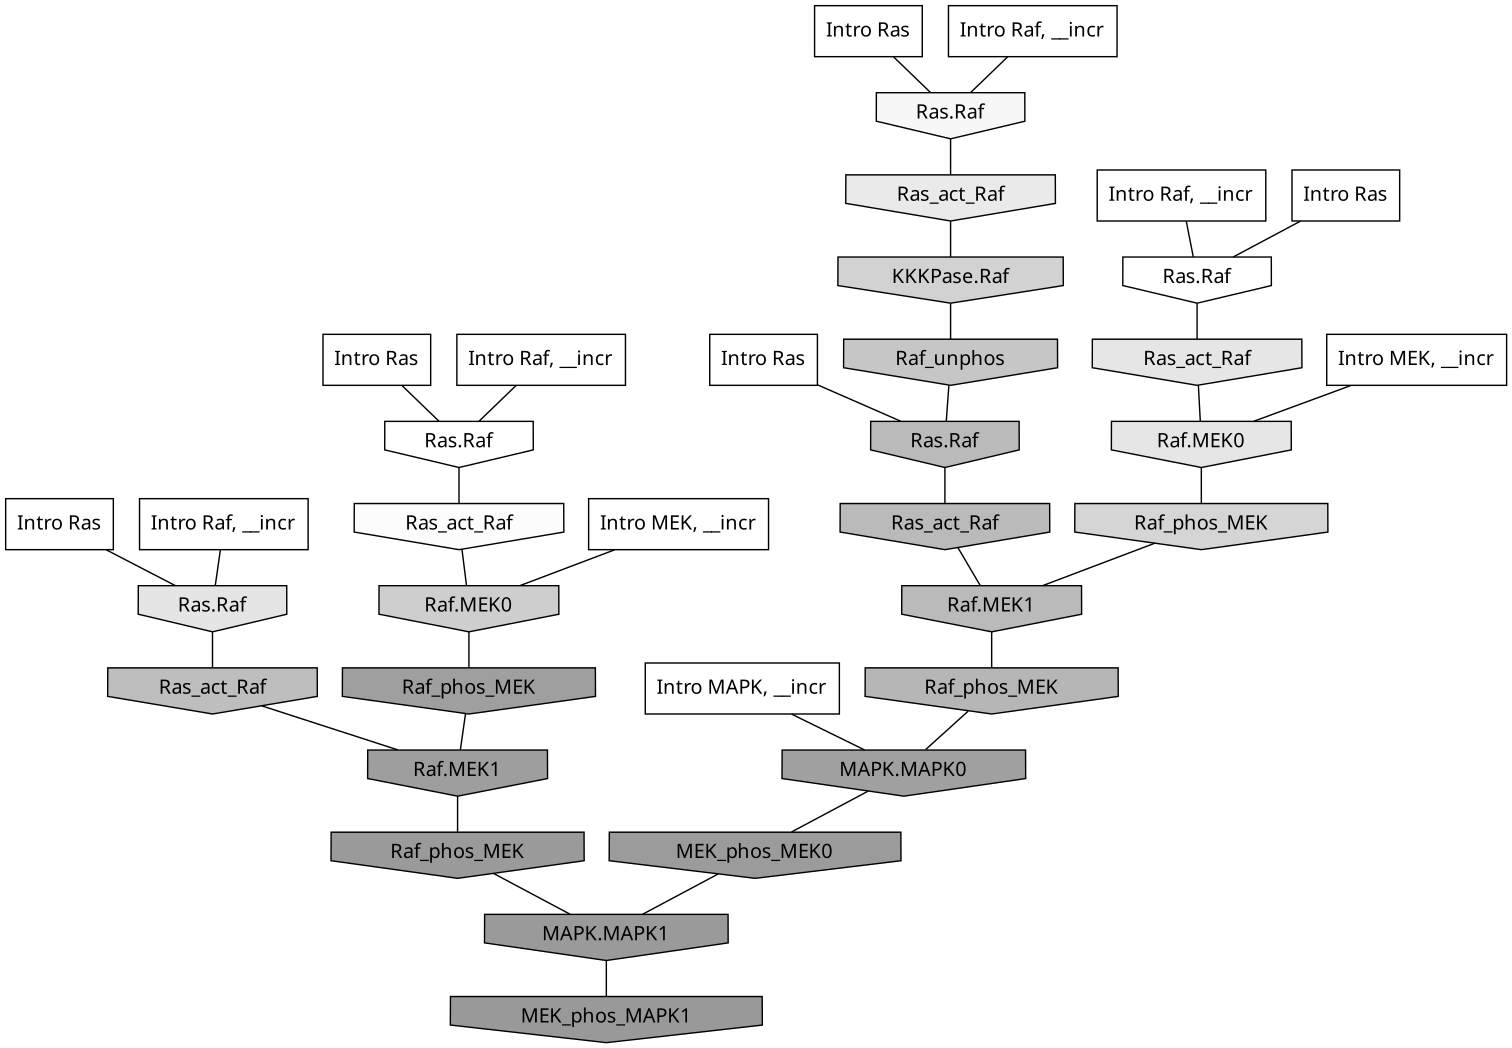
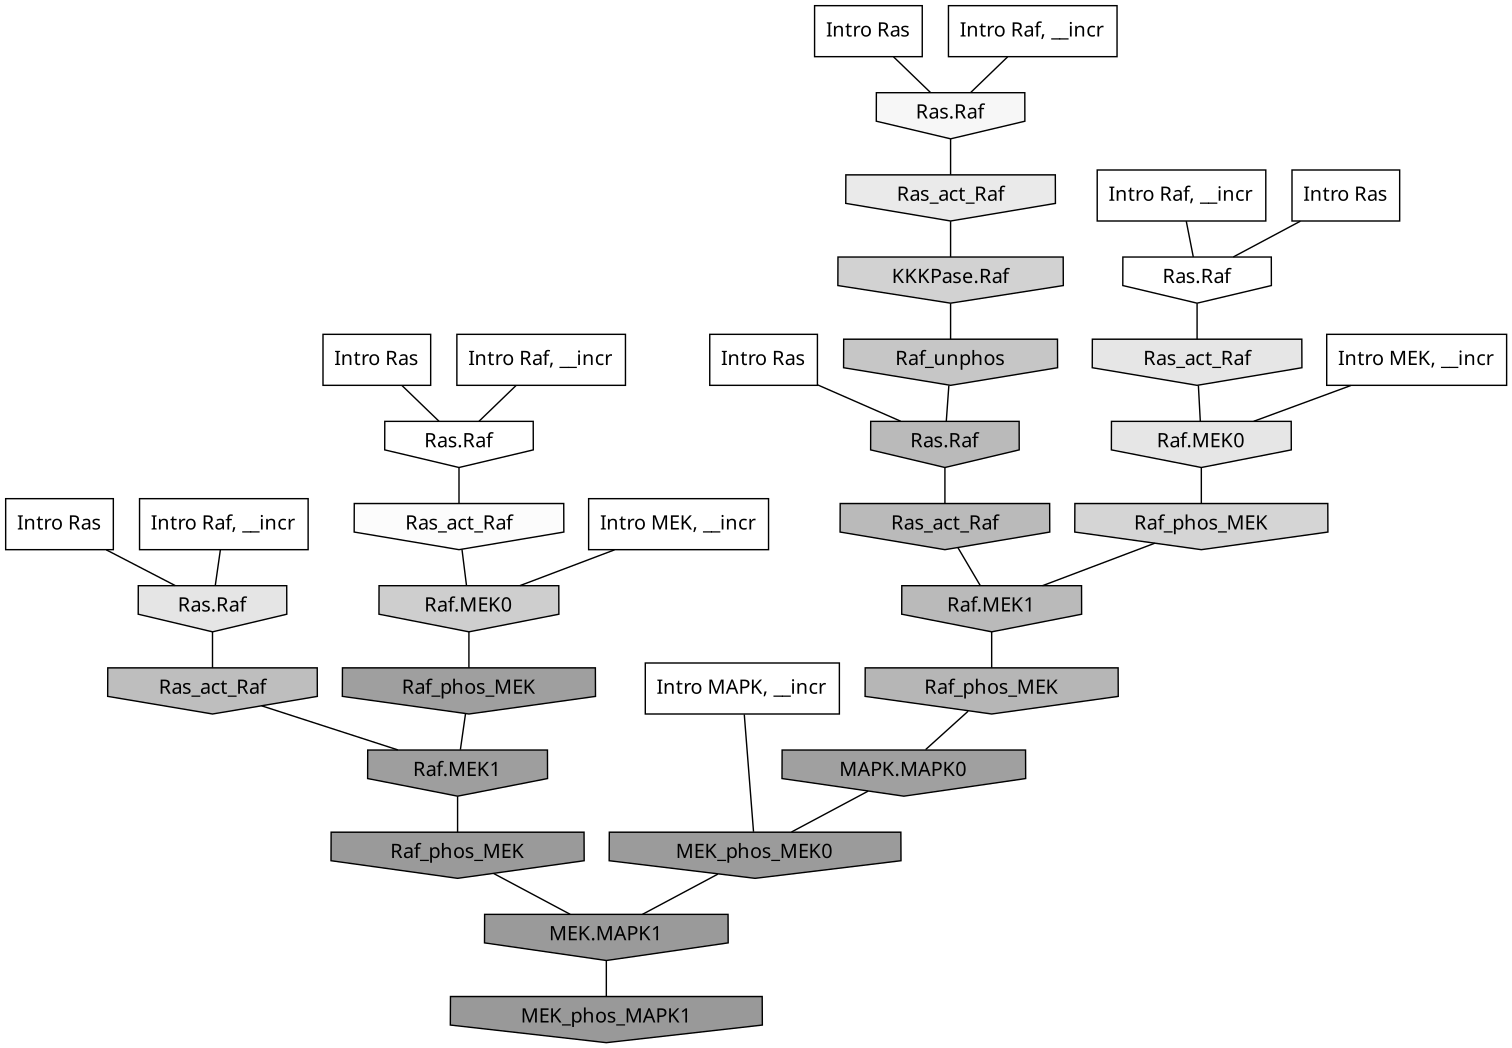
edge "Intro MAPK, __incr" -- "MAPK.MAPK0": now "Intro MAPK, __incr" -- "MEK_phos_MEK0"
node "MAPK.MAPK1": label "MAPK.MAPK1" -> "MEK.MAPK1"
